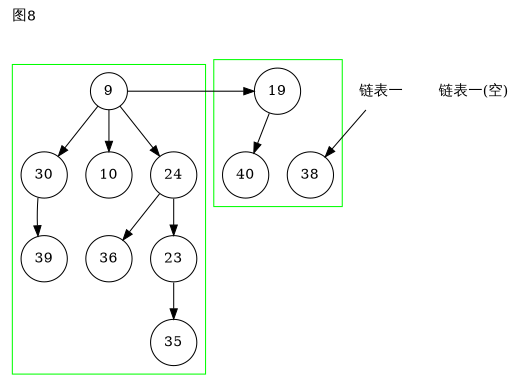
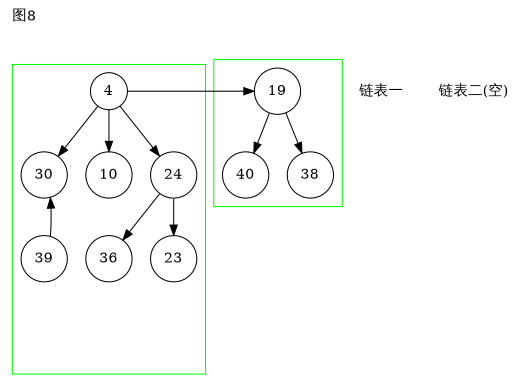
node "9": label "9" -> "4"
node "链表一(空)": label "链表一(空)" -> "链表二(空)"
edge "链表一" -> "38": now "19" -> "38"
edge "30" -> "39": reversed
node "35": removed
